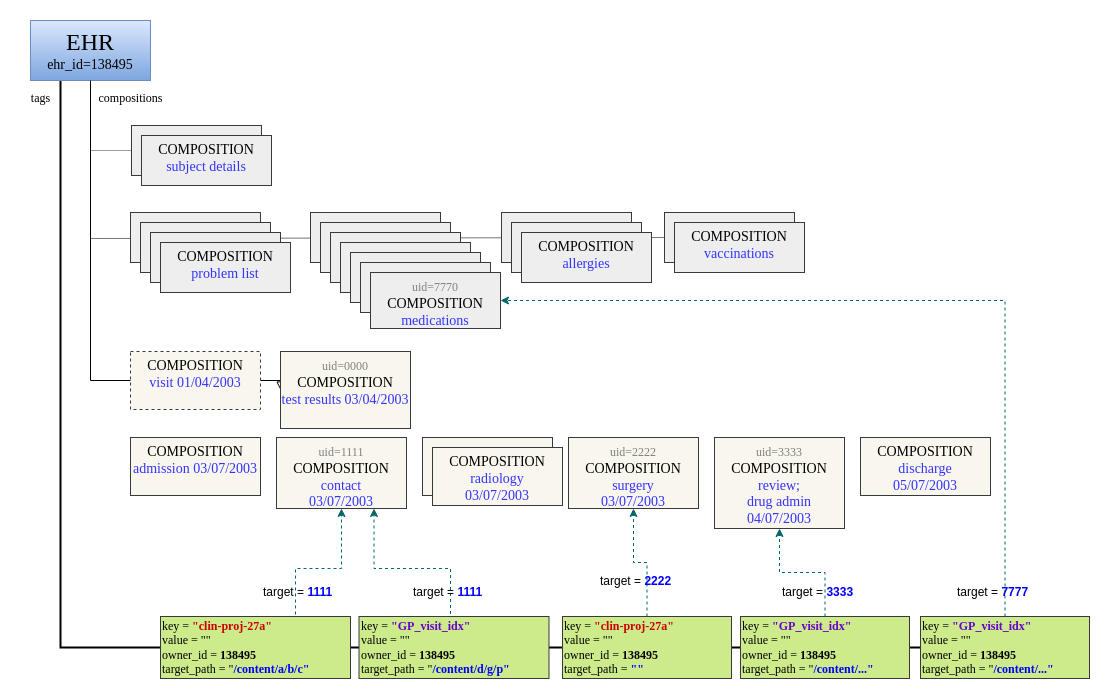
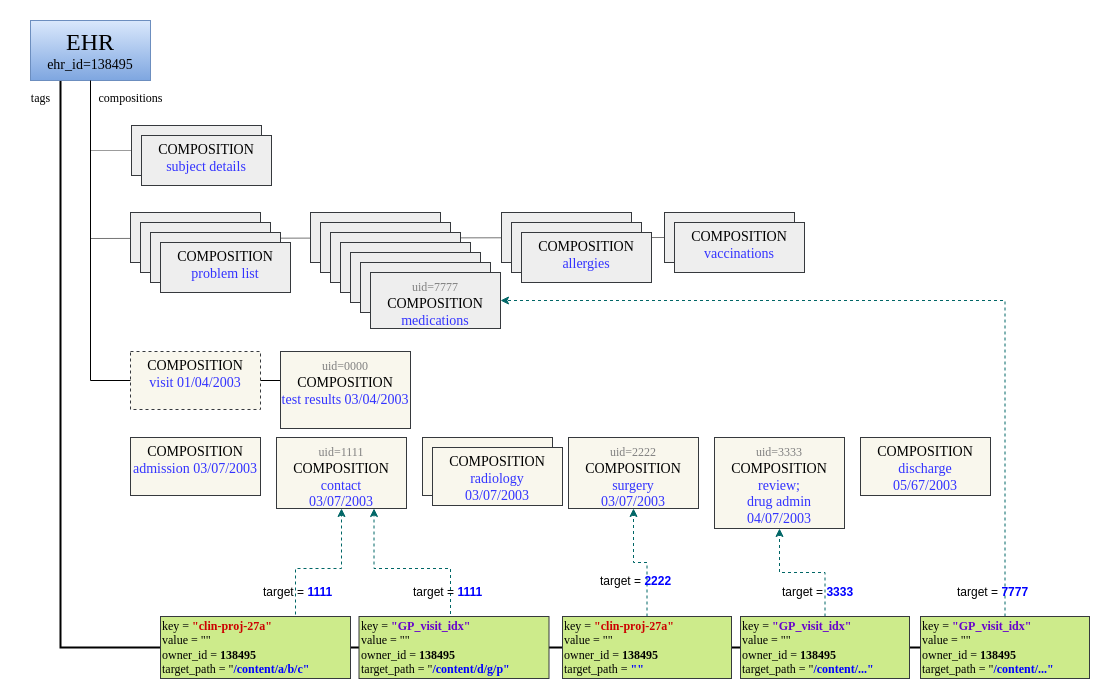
node "uid=7770 COMPOSITION medications": label "uid=7770 COMPOSITION medications" -> "uid=7777 COMPOSITION medications"
edge "EHRehr_id=138495" -> "uid=0000 COMPOSITION test results 03/04/2003": arrowhead block -> none
node "COMPOSITION discharge 05/07/2003": label "COMPOSITION discharge 05/07/2003" -> "COMPOSITION discharge 05/67/2003"
